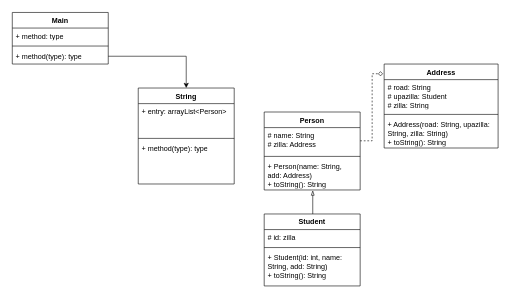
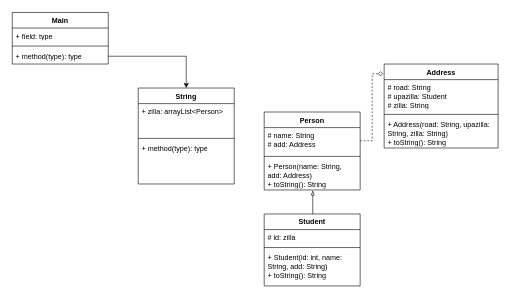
node "+ method: type": label "+ method: type" -> "+ field: type"
node "+ entry: arrayList<Person>": label "+ entry: arrayList<Person>" -> "+ zilla: arrayList<Person>"
node "# name: String # zilla: Address": label "# name: String # zilla: Address" -> "# name: String # add: Address"
